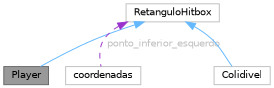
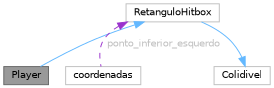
edge "Colidivel" -> "RetanguloHitbox": reversed
